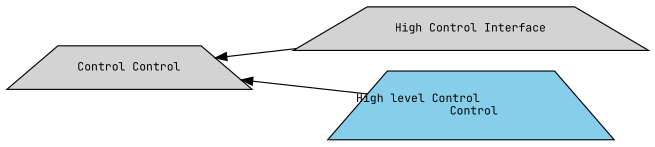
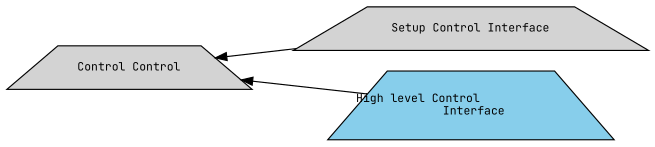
node "High Control Interface": label "High Control Interface" -> "Setup Control Interface"
node "High level Control Control": label "High level Control Control" -> "High level Control Interface"
